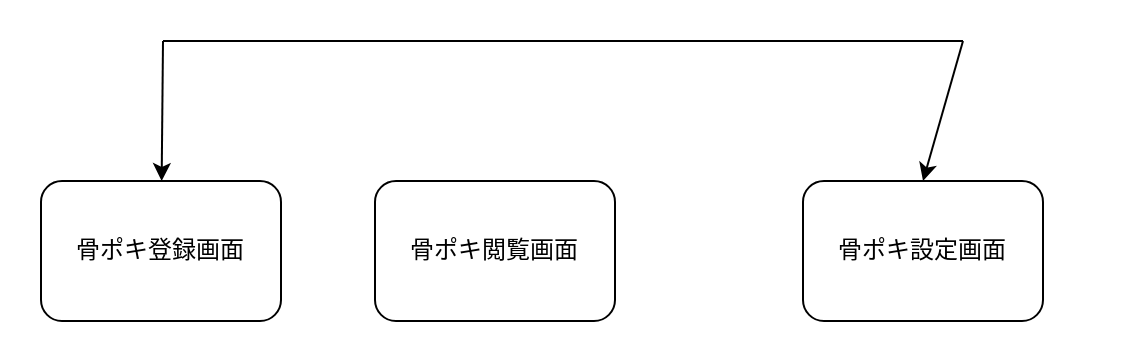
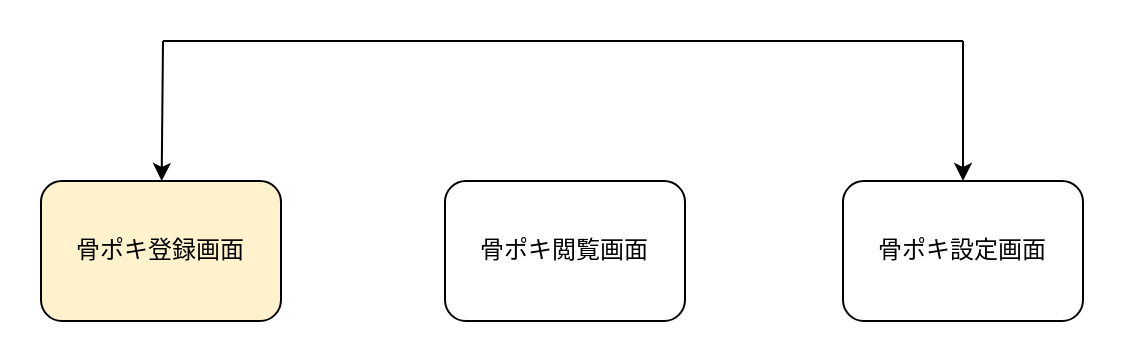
node "骨ポキ登録画面": fillcolor #ffffff -> #fff2cc
node "骨ポキ閲覧画面": moved (495, 251) -> (565, 251)
node "骨ポキ設定画面": moved (923, 251) -> (963, 251)
